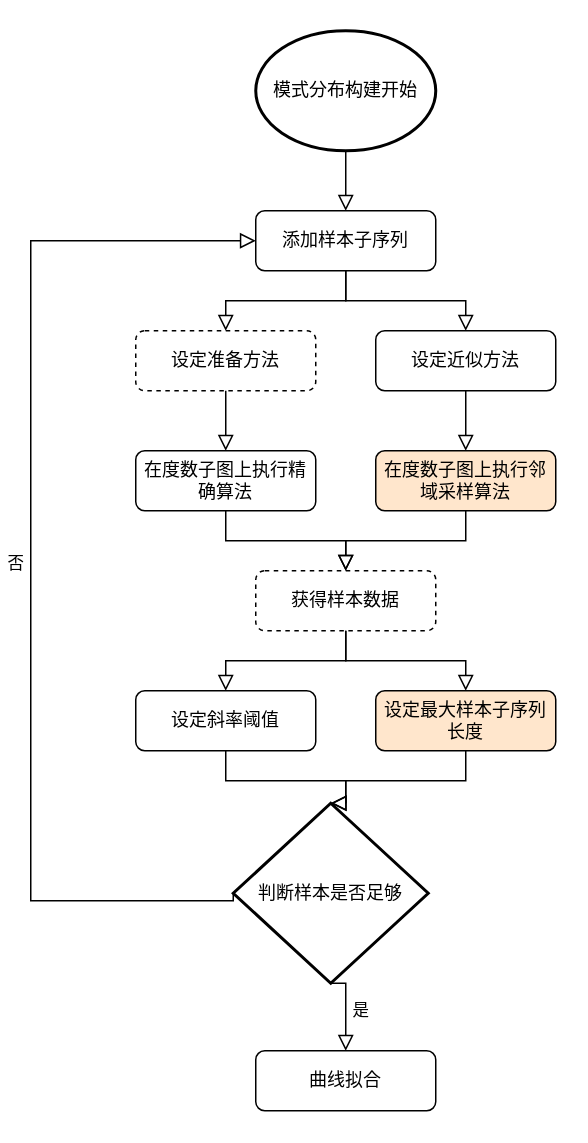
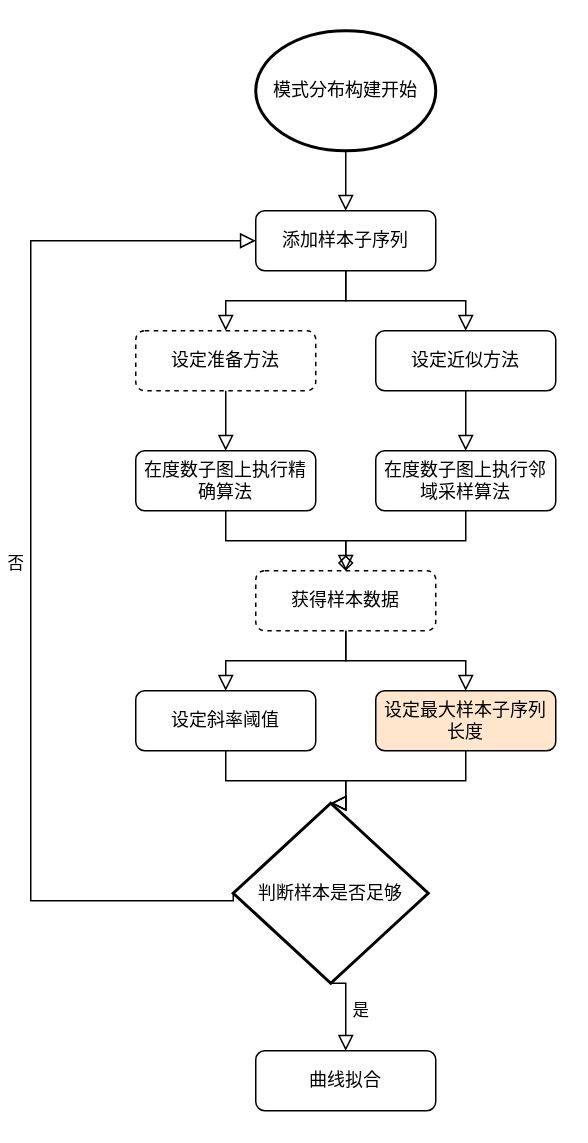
node "在度数子图上执行邻域采样算法": fillcolor #ffe6cc -> #ffffff
edge "在度数子图上执行精确算法" -> "获得样本数据": arrowhead block -> diamond
